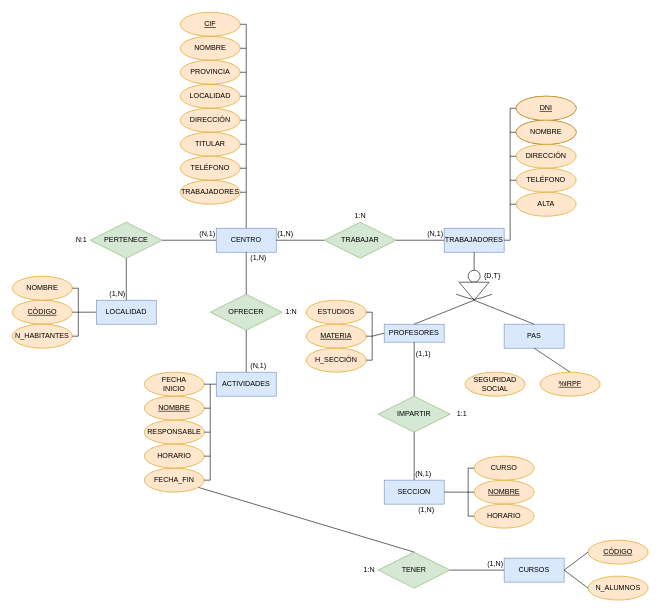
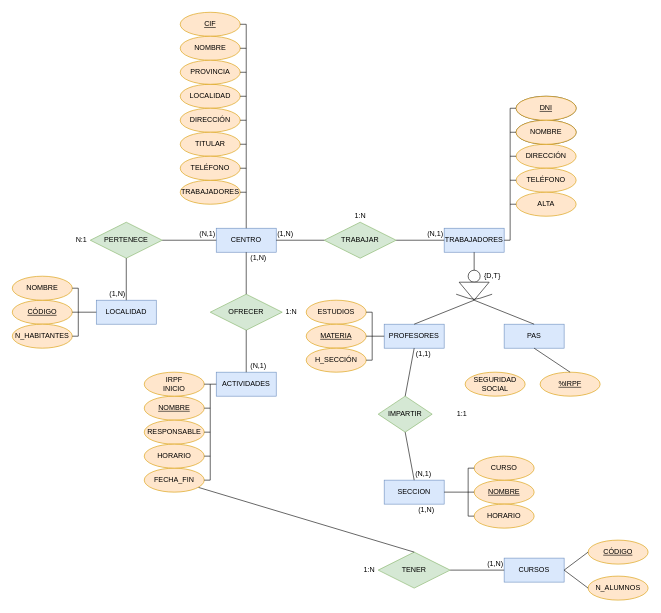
node "PROFESORES": size 60x18 -> 60x24
node "FECHA INICIO": label "FECHA INICIO" -> "IRPF INICIO"
node "IMPARTIR": size 72x36 -> 54x36
